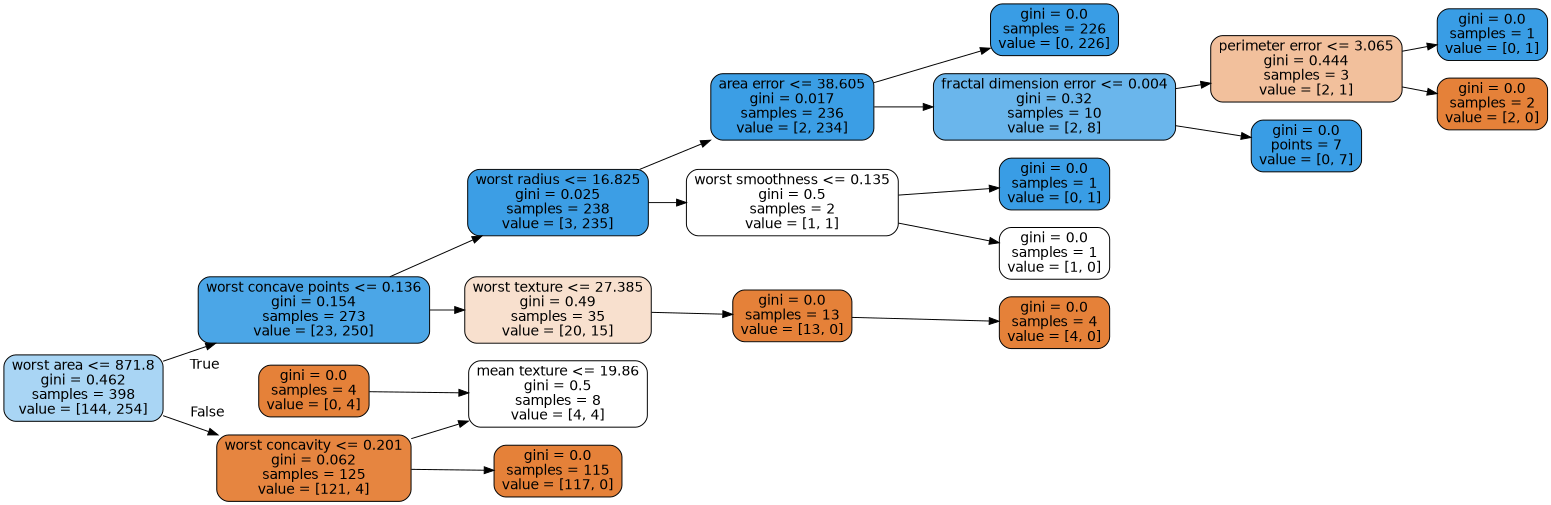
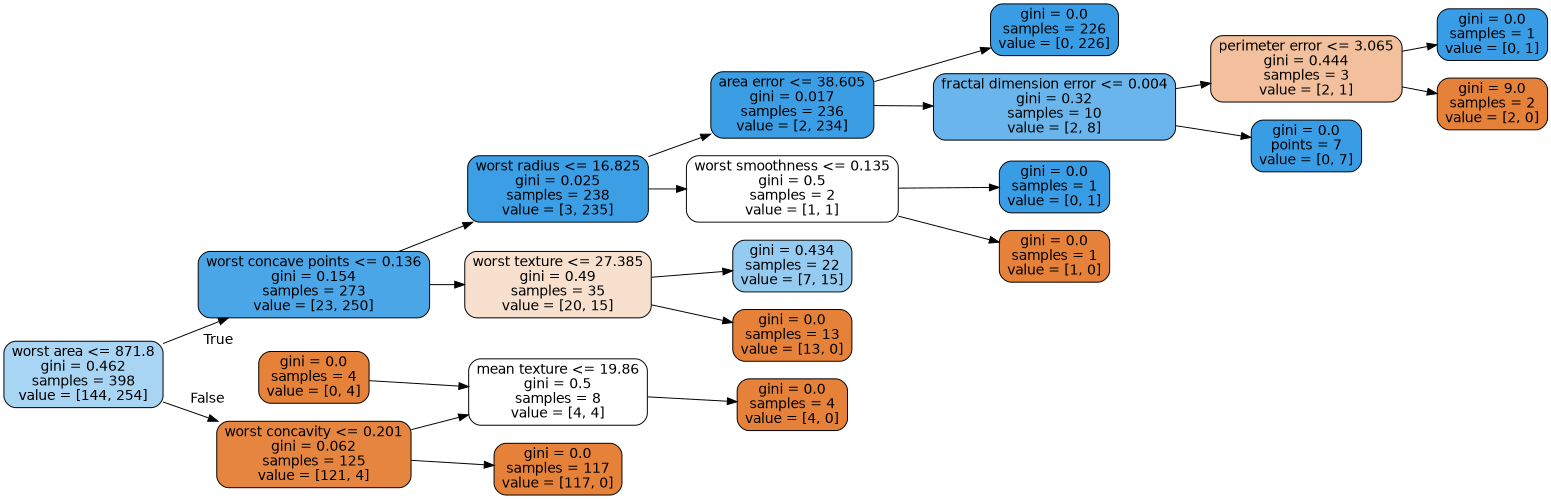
node "gini = 0.0 samples = 2 value = [2, 0]": label "gini = 0.0 samples = 2 value = [2, 0]" -> "gini = 9.0 samples = 2 value = [2, 0]"
node "gini = 0.0 samples = 1 value = [1, 0]": fillcolor #ffffff -> #e58139
node "gini = 0.434 samples = 22 value = [7, 15]": added
edge "gini = 0.0 samples = 13 value = [13, 0]" -> "gini = 0.0 samples = 4 value = [4, 0]": now "mean texture <= 19.86 gini = 0.5 samples = 8 value = [4, 4]" -> "gini = 0.0 samples = 4 value = [4, 0]"
node "gini = 0.0 samples = 115 value = [117, 0]": label "gini = 0.0 samples = 115 value = [117, 0]" -> "gini = 0.0 samples = 117 value = [117, 0]"
